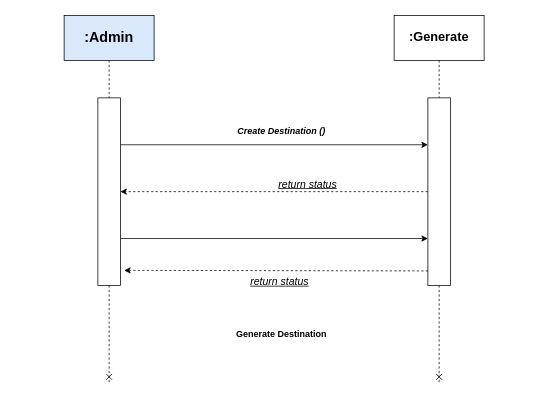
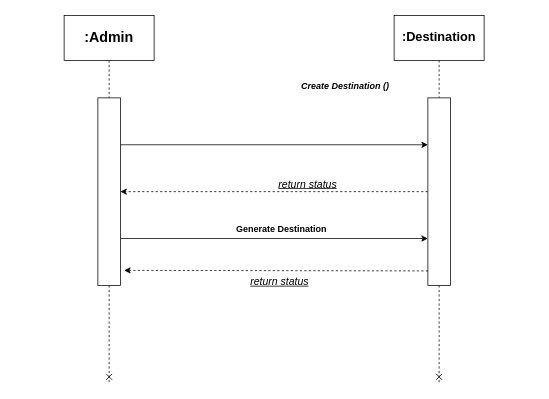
node ":Admin": fillcolor #dae8fc -> #ffffff
node ":Generate": label ":Generate" -> ":Destination"
node "Create Destination ()": moved (282, 132) -> (345, 87)
node "Generate Destination": moved (282, 334) -> (282, 229)
